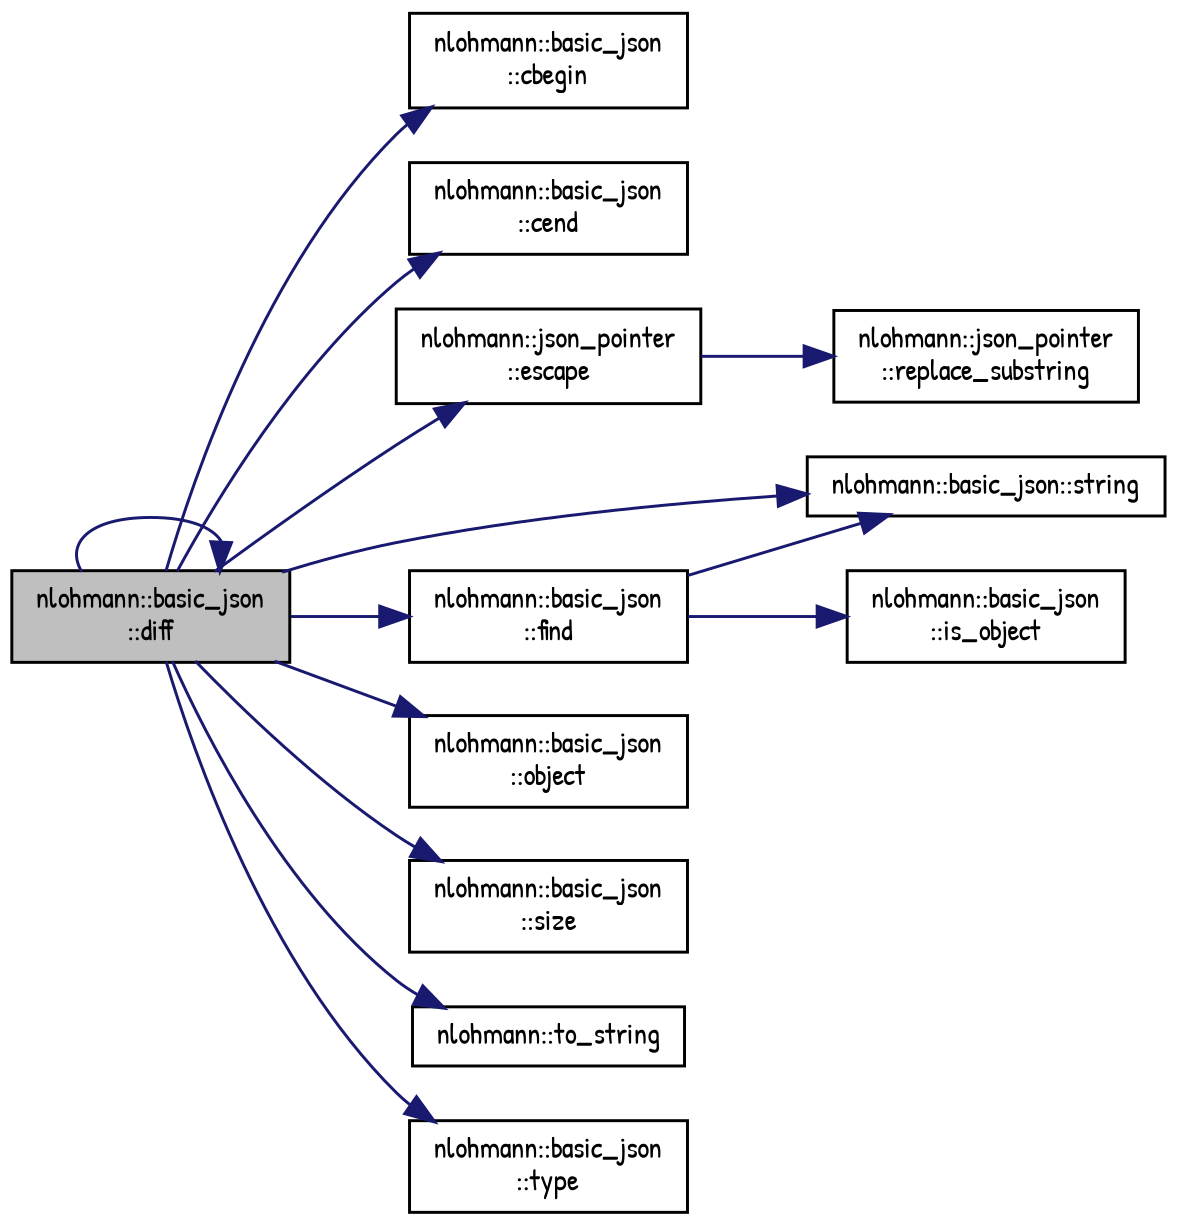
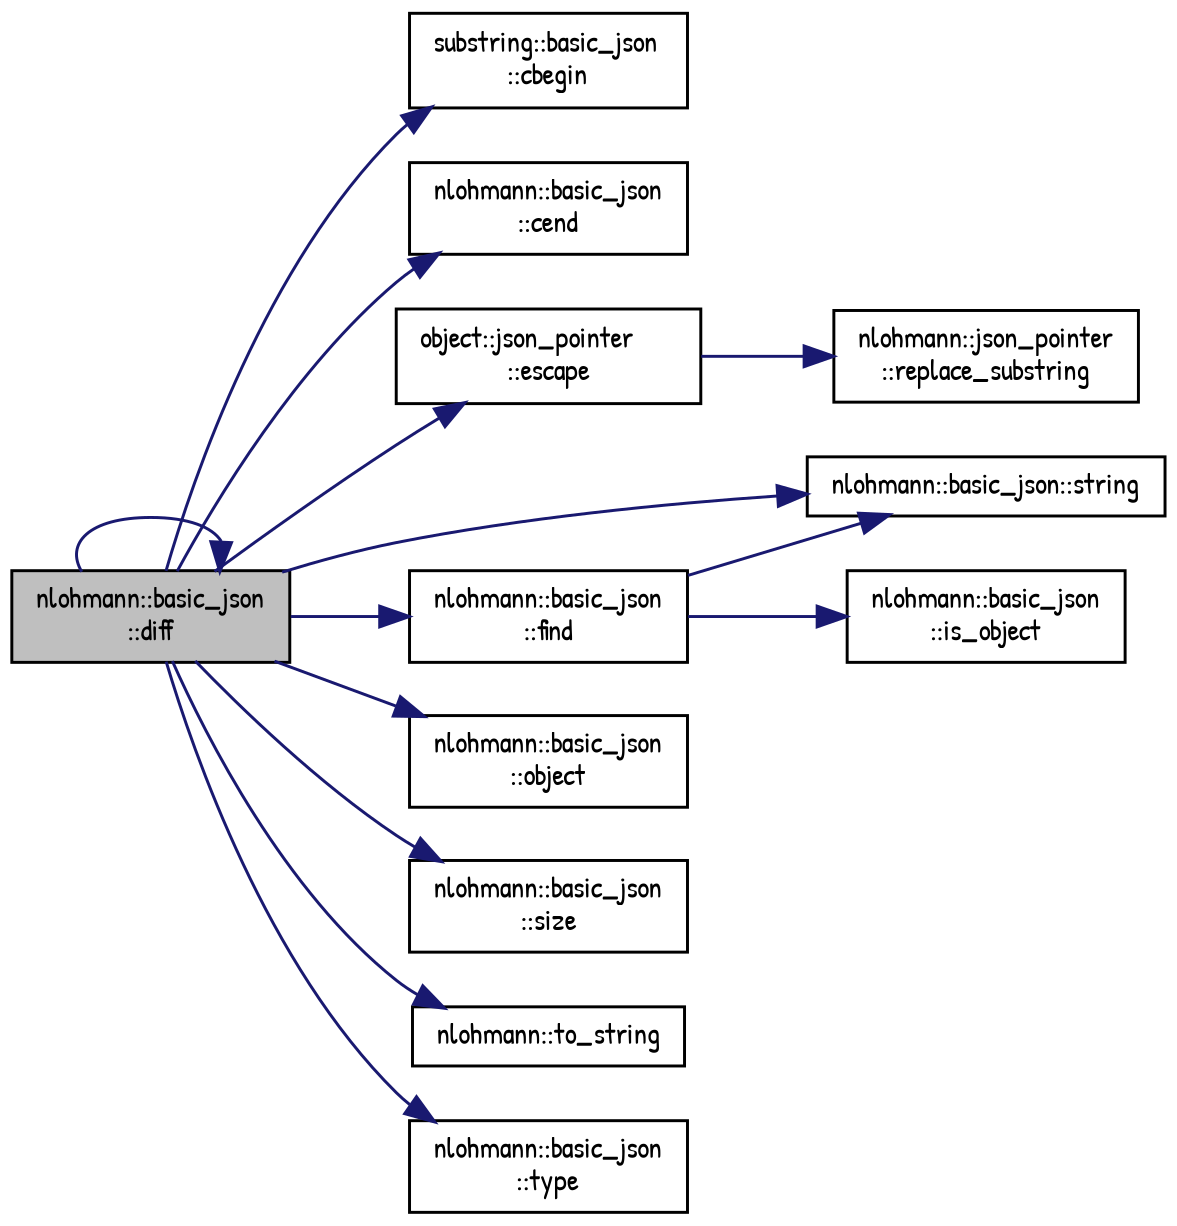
node "nlohmann::basic_json ::cbegin": label "nlohmann::basic_json ::cbegin" -> "substring::basic_json ::cbegin"
node "nlohmann::json_pointer ::escape": label "nlohmann::json_pointer ::escape" -> "object::json_pointer ::escape"
